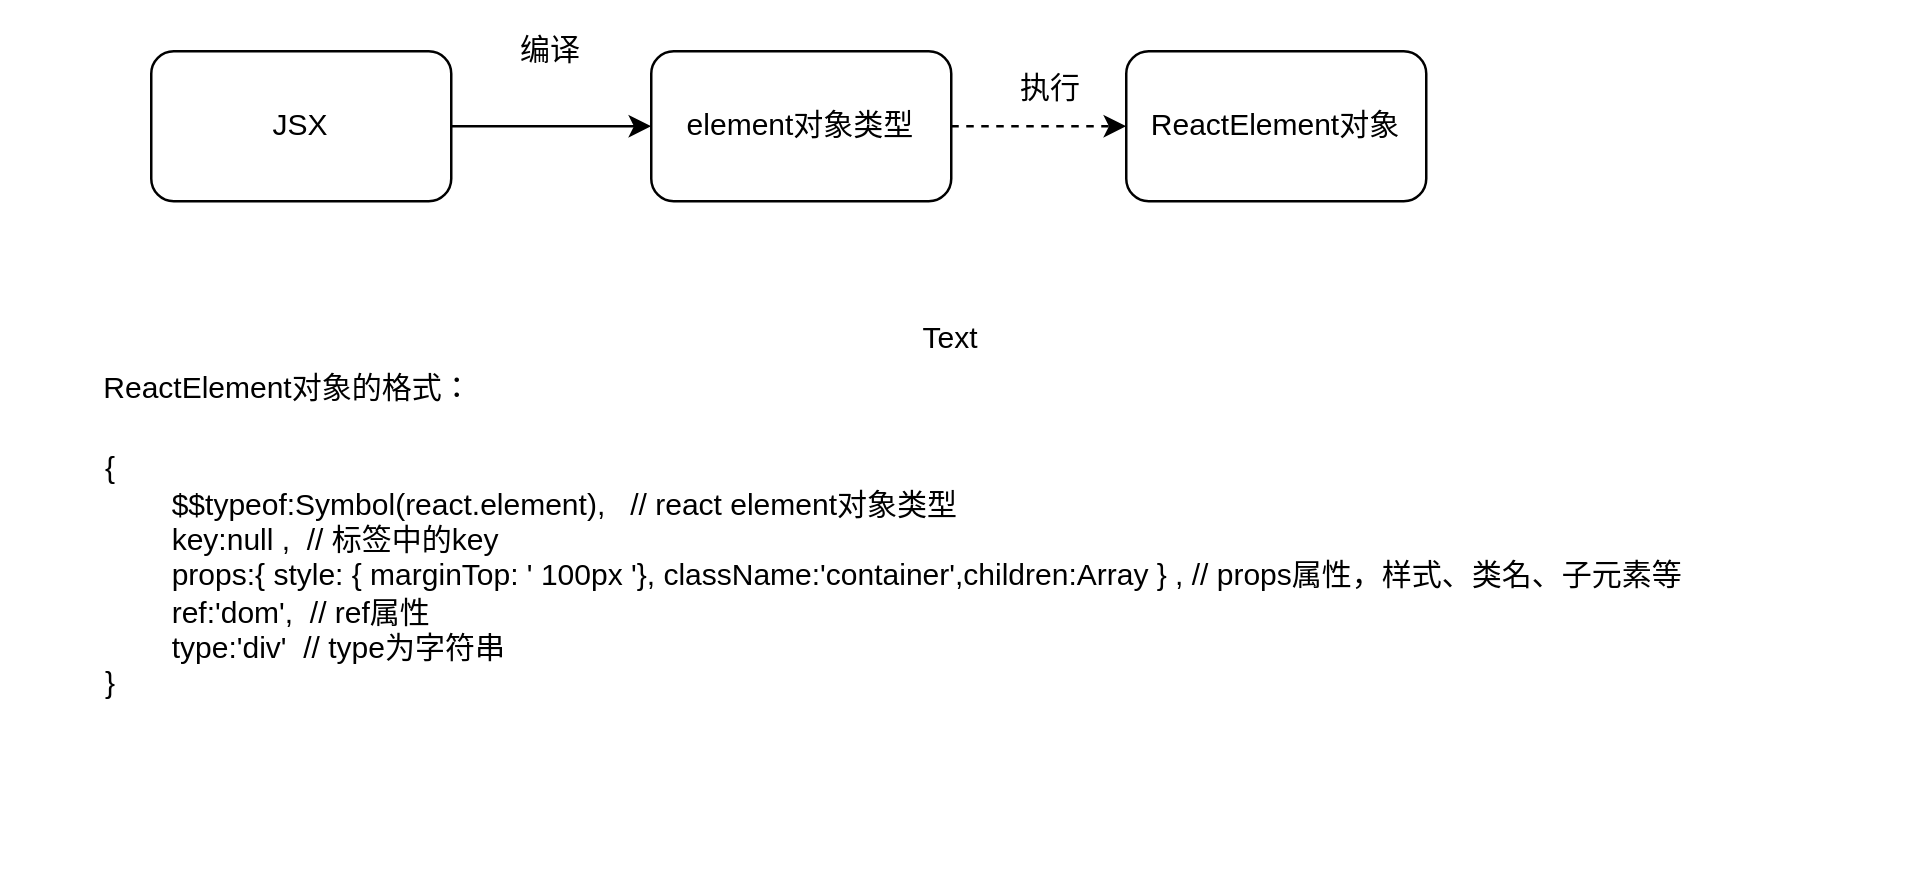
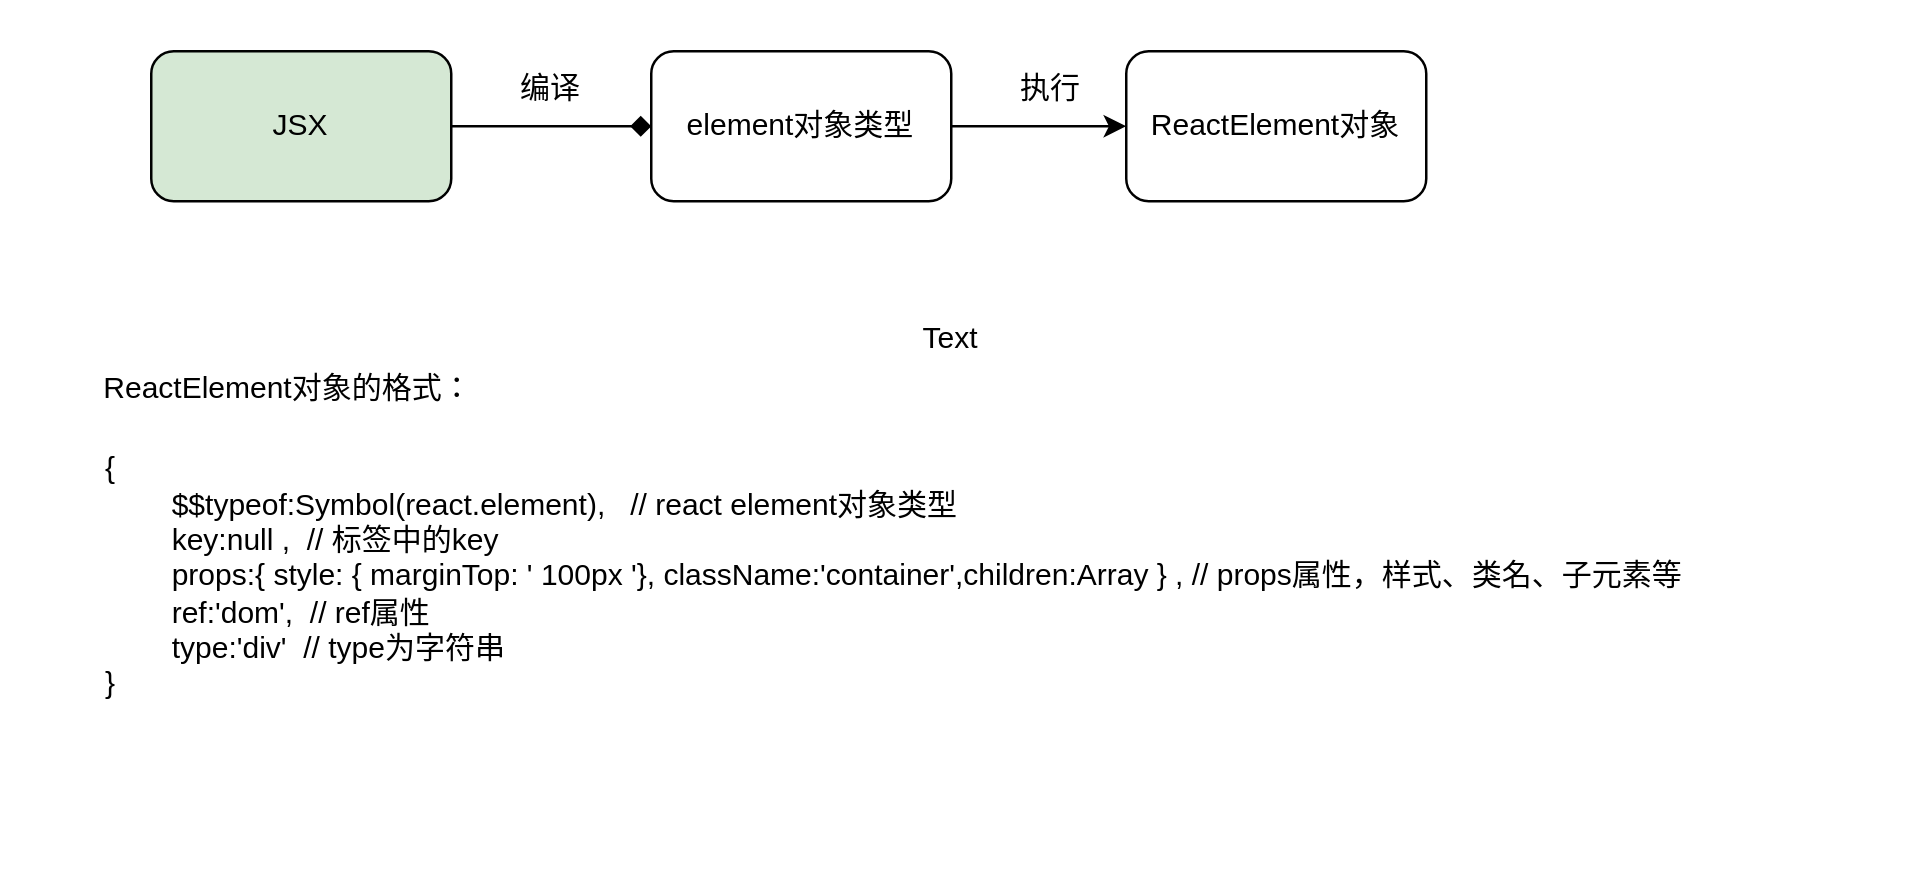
node "编译": moved (551, 51) -> (551, 89)
node "JSX": fillcolor #ffffff -> #d5e8d4
edge "JSX" -> "element对象类型": arrowhead classic -> diamond
edge "element对象类型" -> "ReactElement对象": style dashed -> solid
